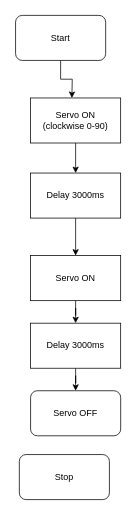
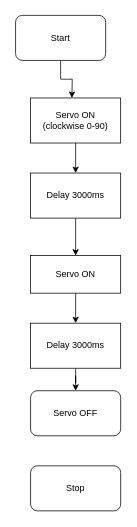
node "Servo ON": size 90x45 -> 90x38
node "Stop": moved (64, 477) -> (75, 488)
